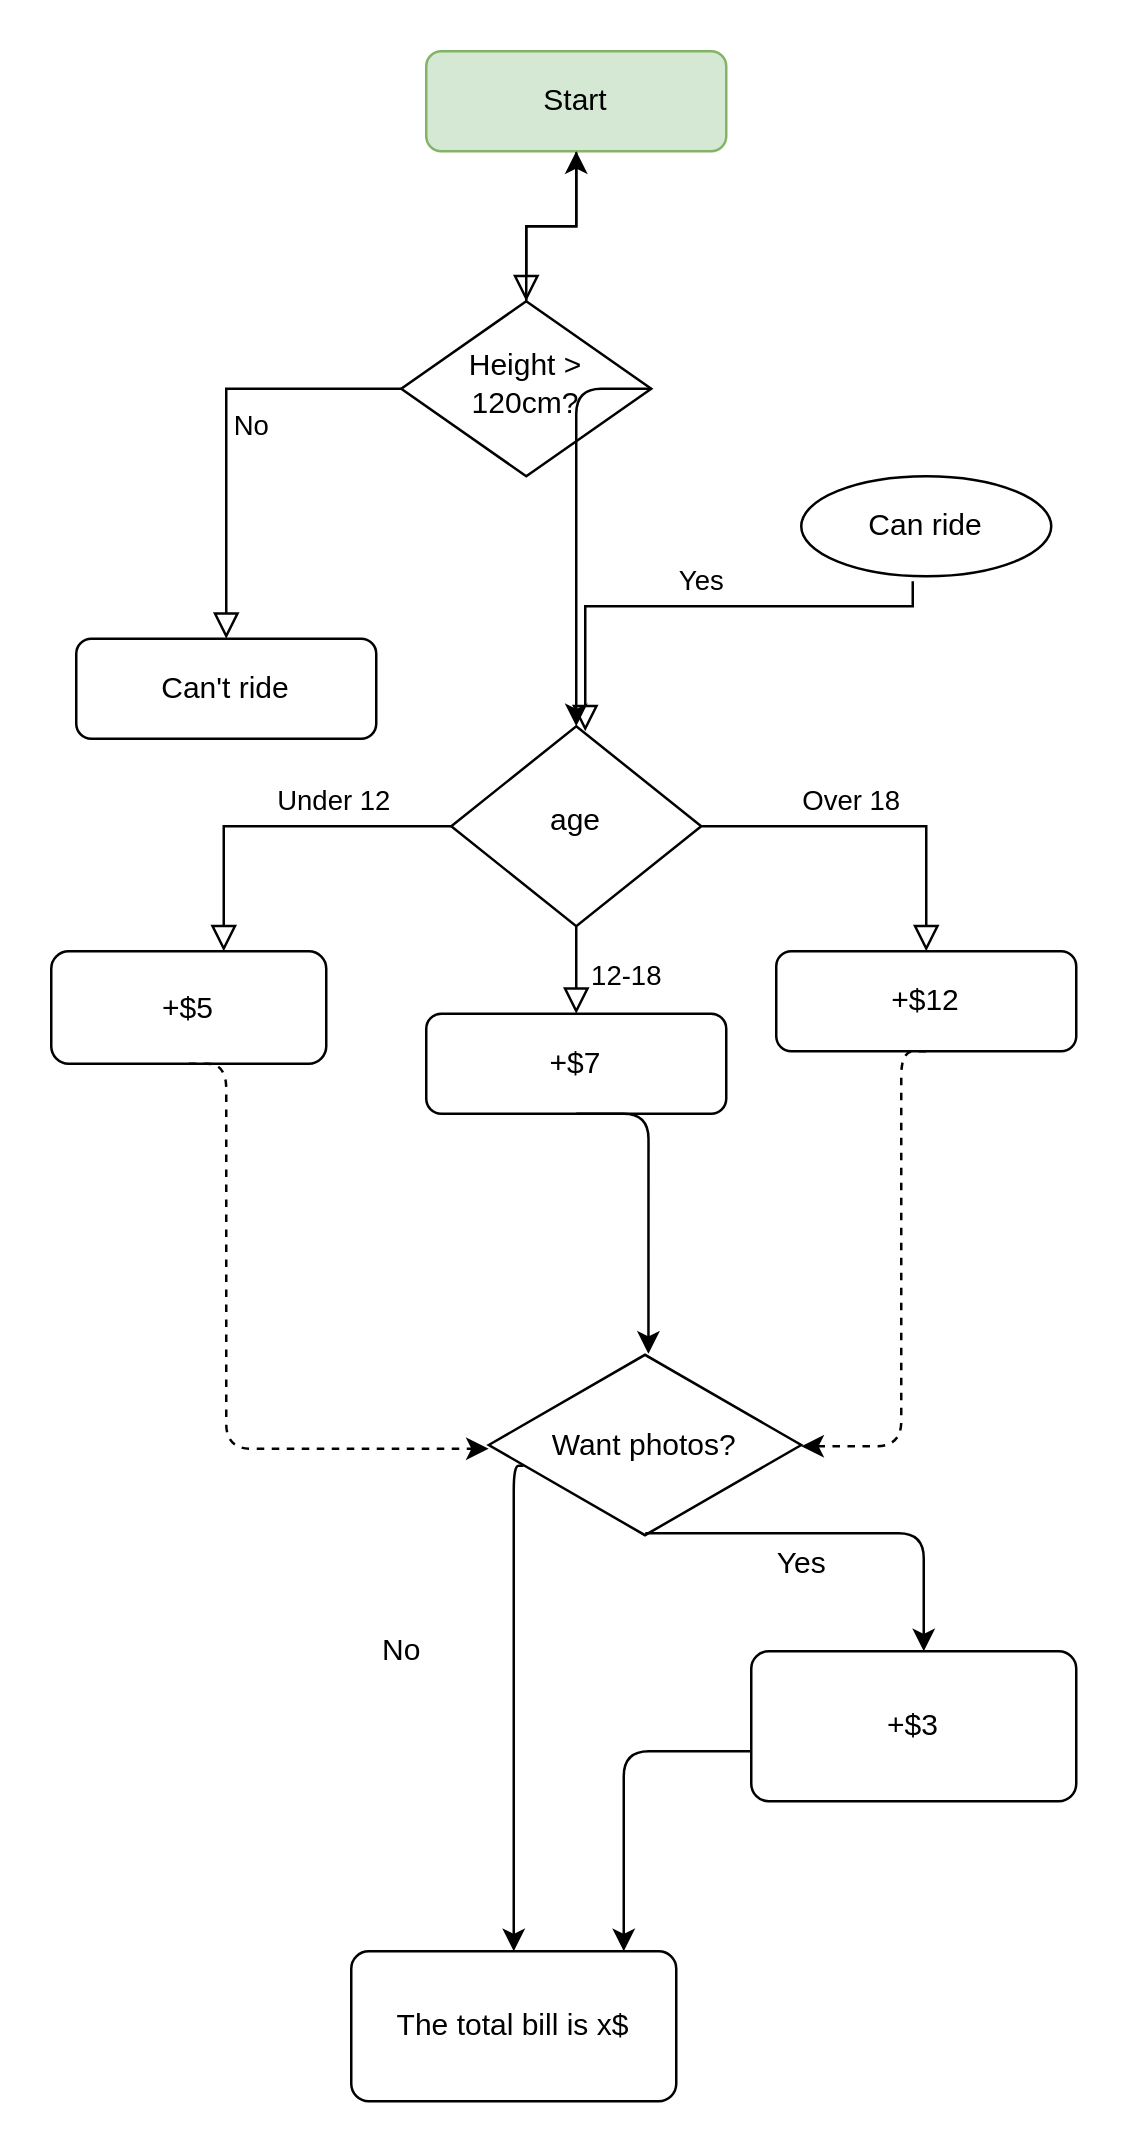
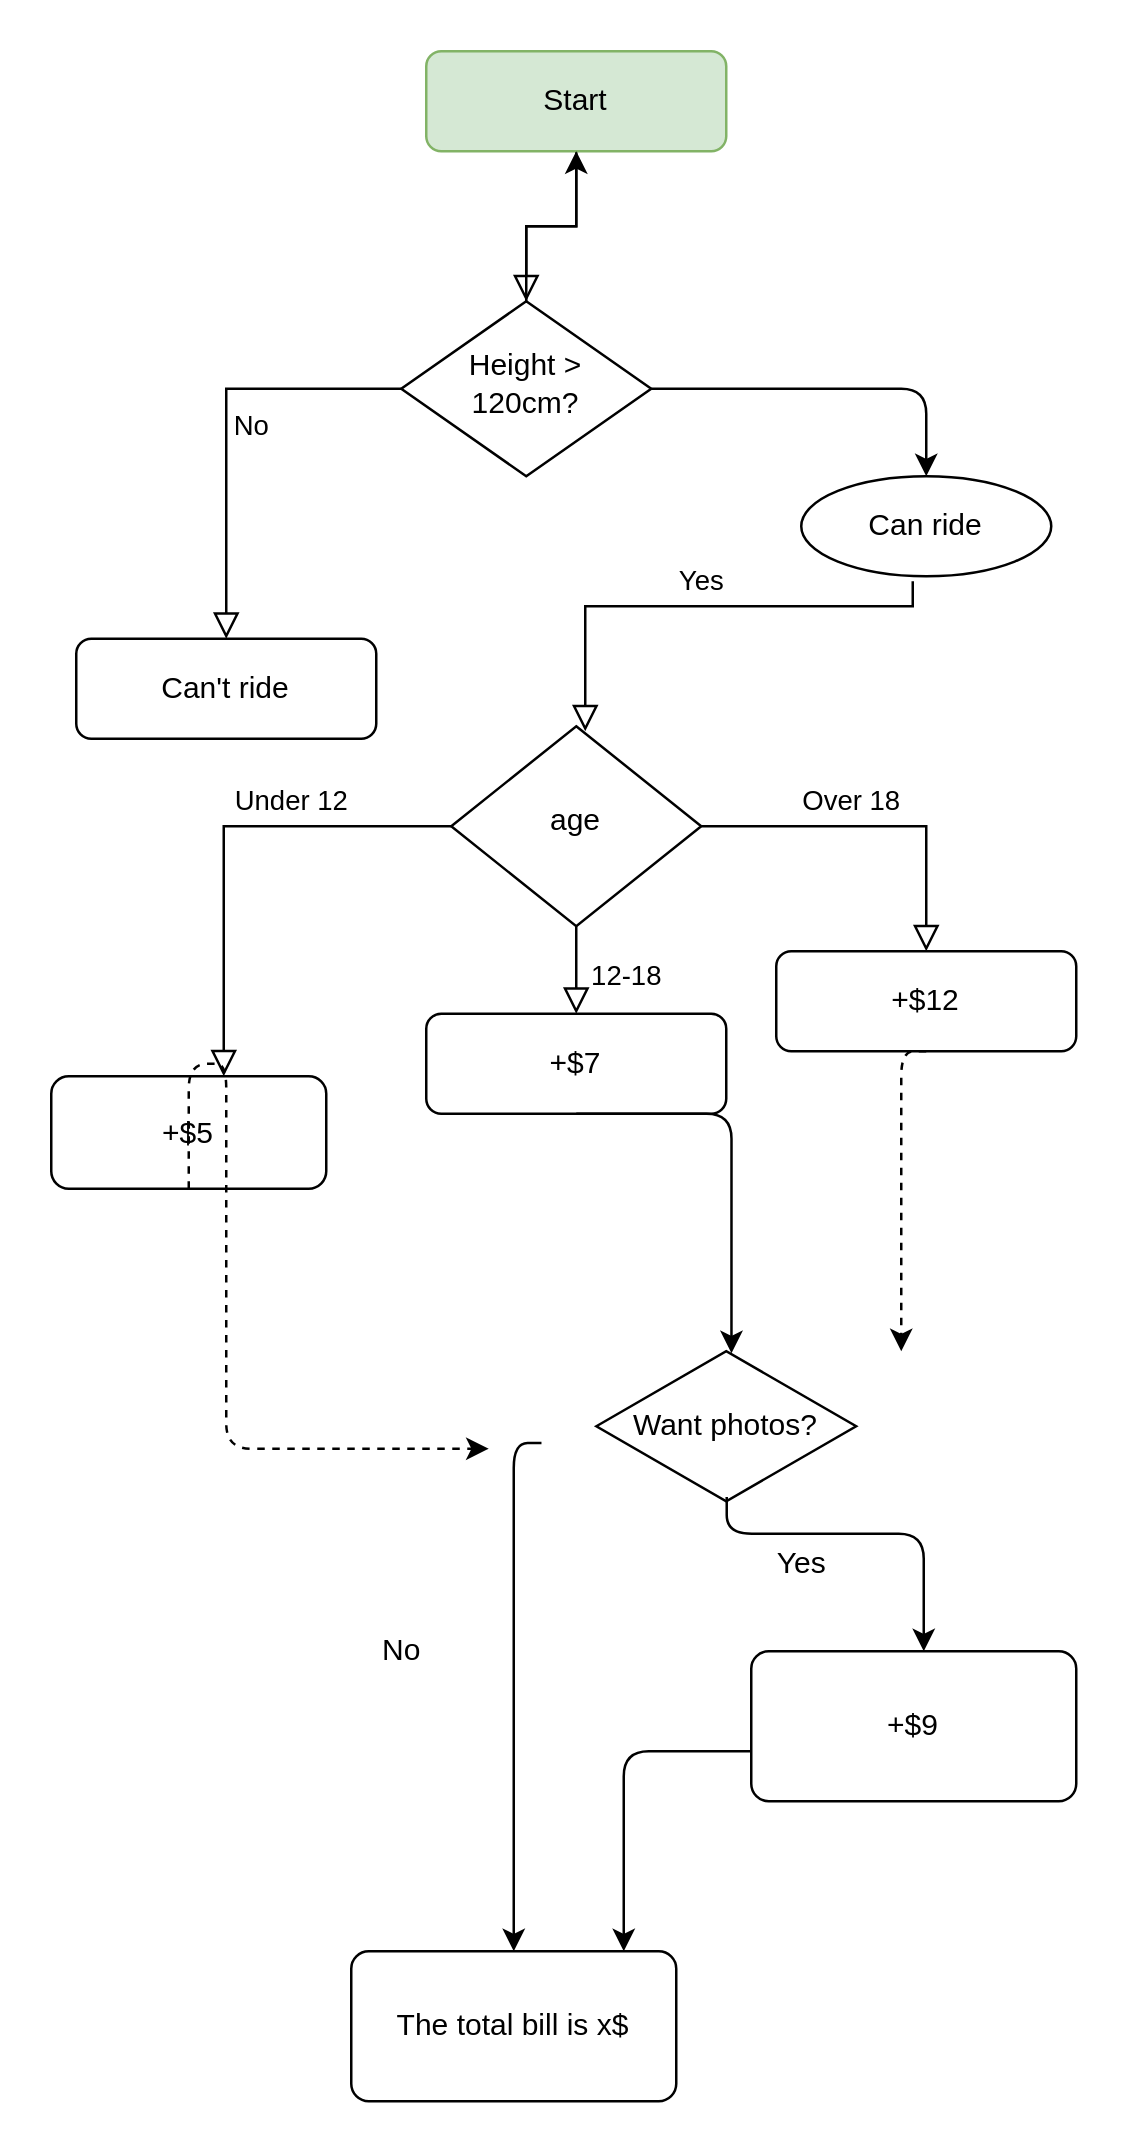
edge "Height > 120cm?" -> "age": now "Height > 120cm?" -> "Can ride"
node "+$5": moved (189, 1008) -> (189, 1133)
node "Want photos?": size 313x188 -> 475x150
node "+$3": label "+$3" -> "+$9"
